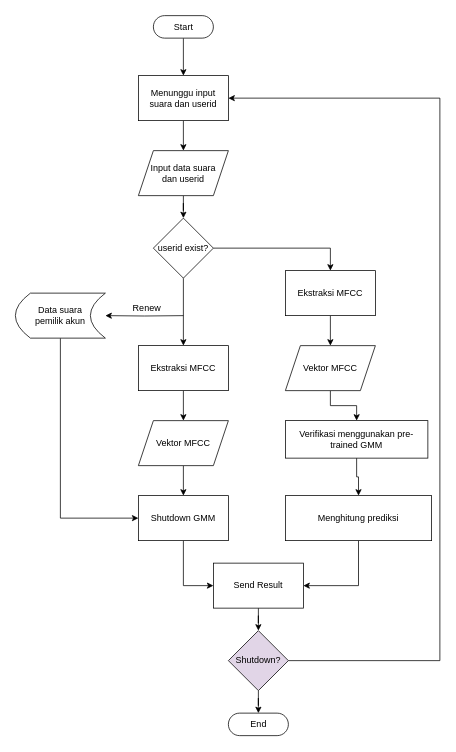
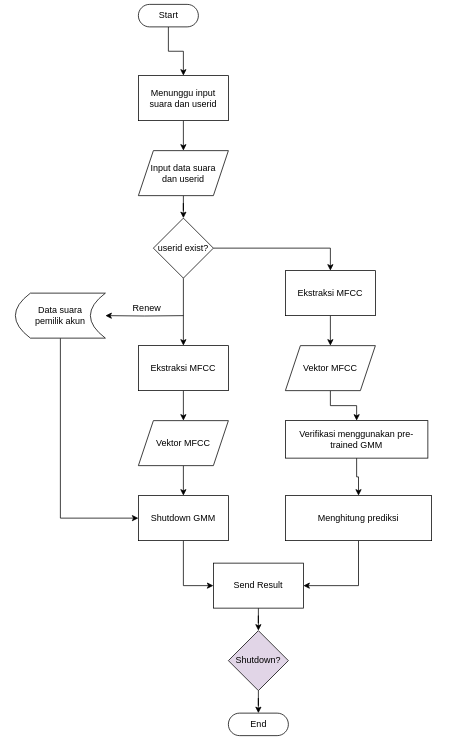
node "Start": moved (183, 27) -> (168, 15)
edge "Shutdown?" -> "Menunggu input suara dan userid": removed
